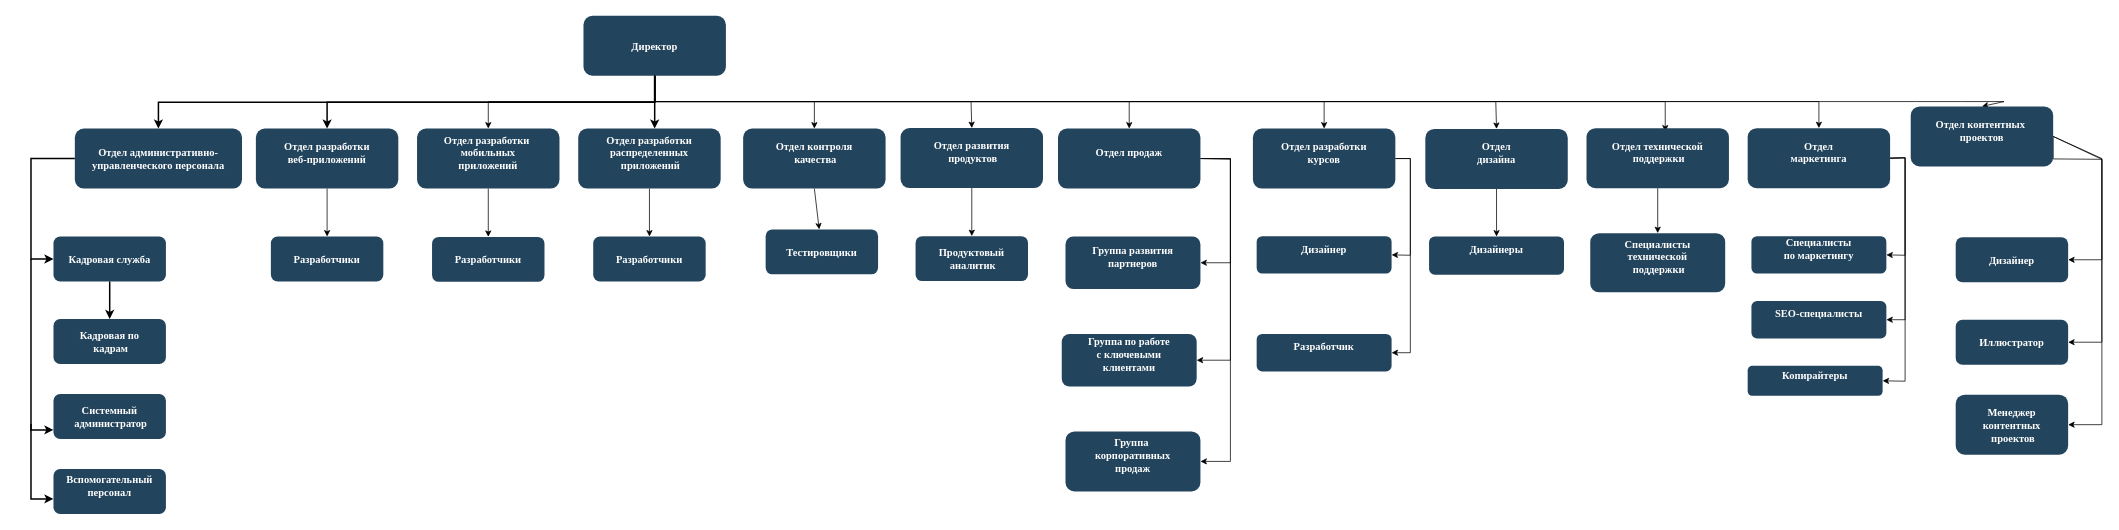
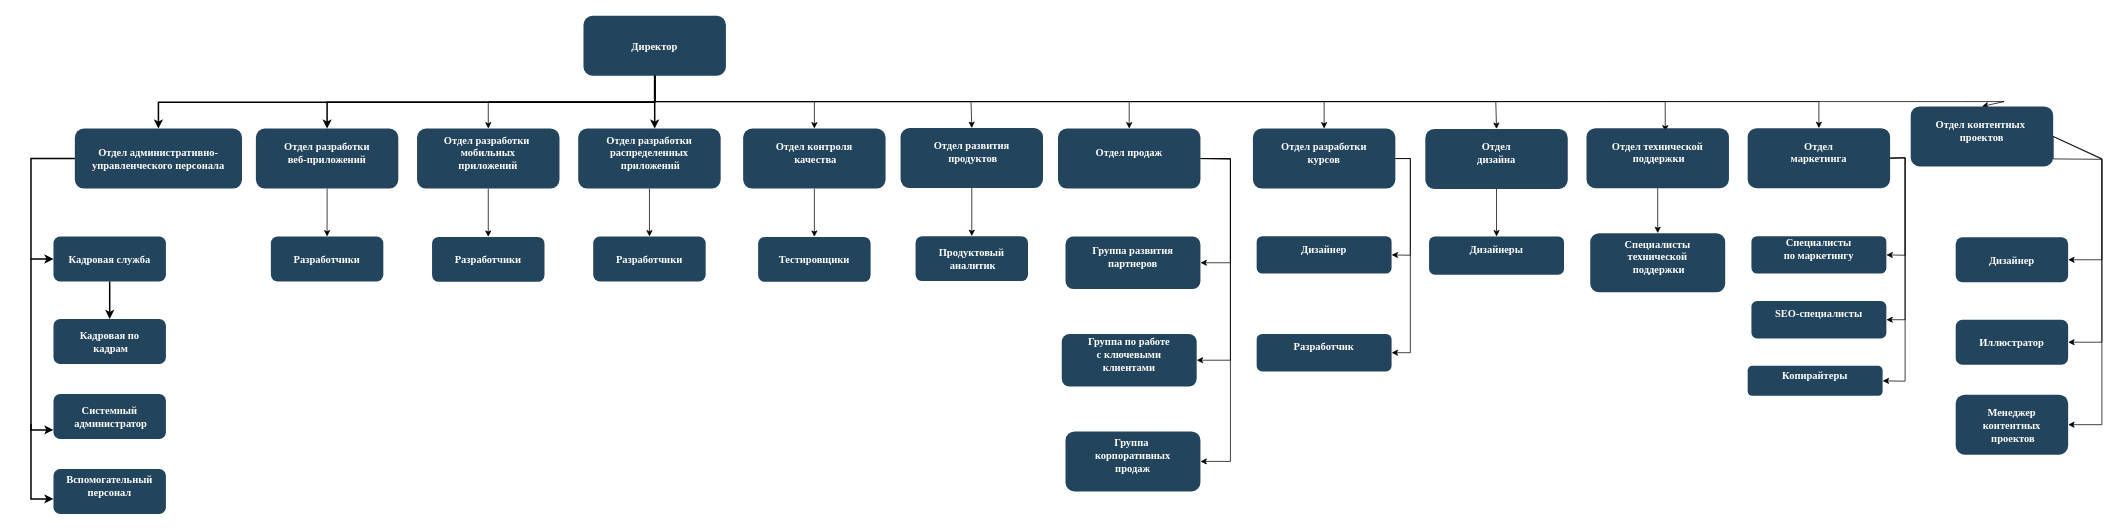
node "Тестировщики": moved (822, 252) -> (814, 260)
